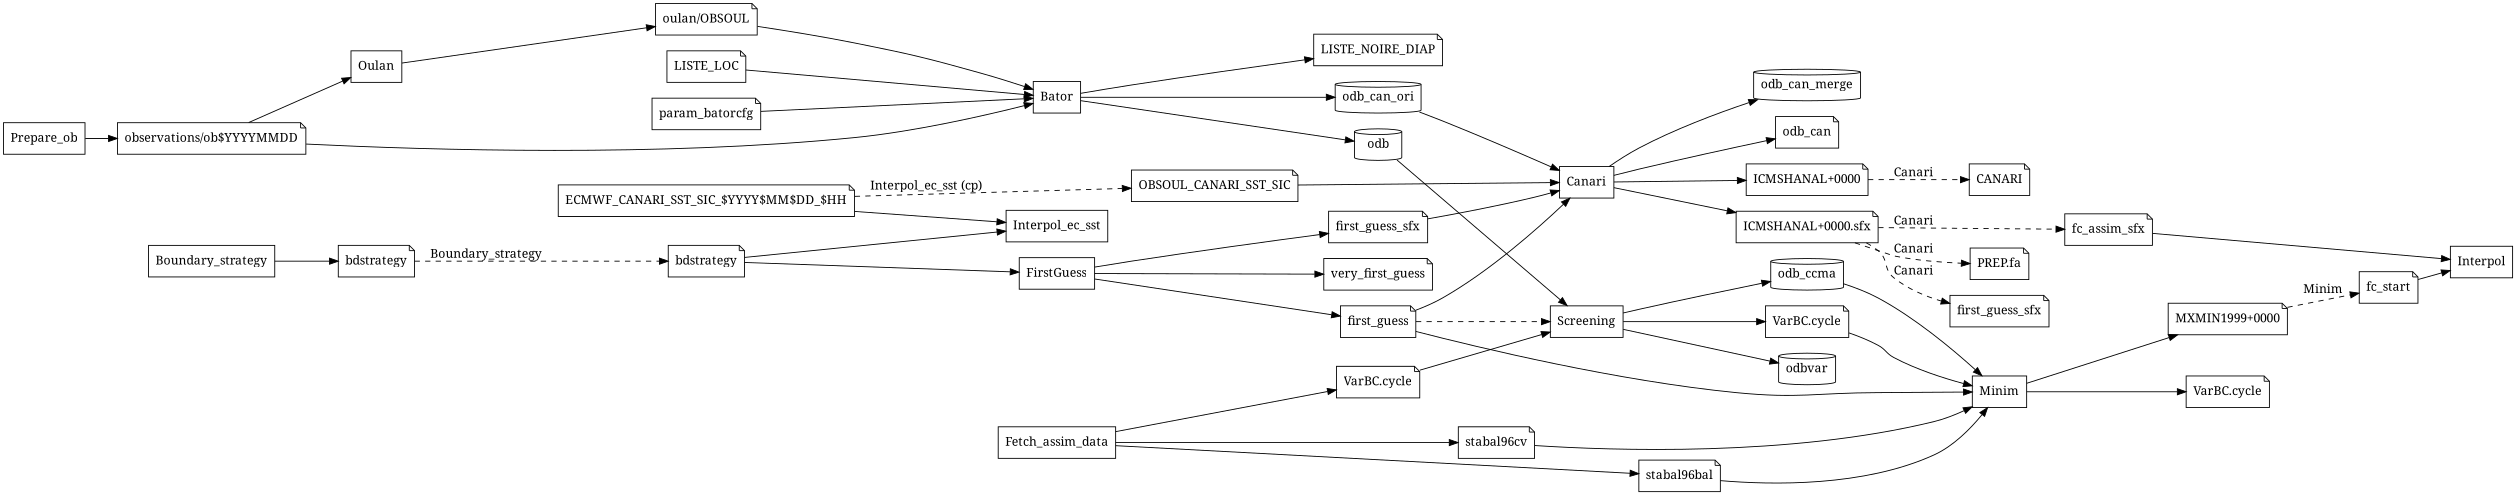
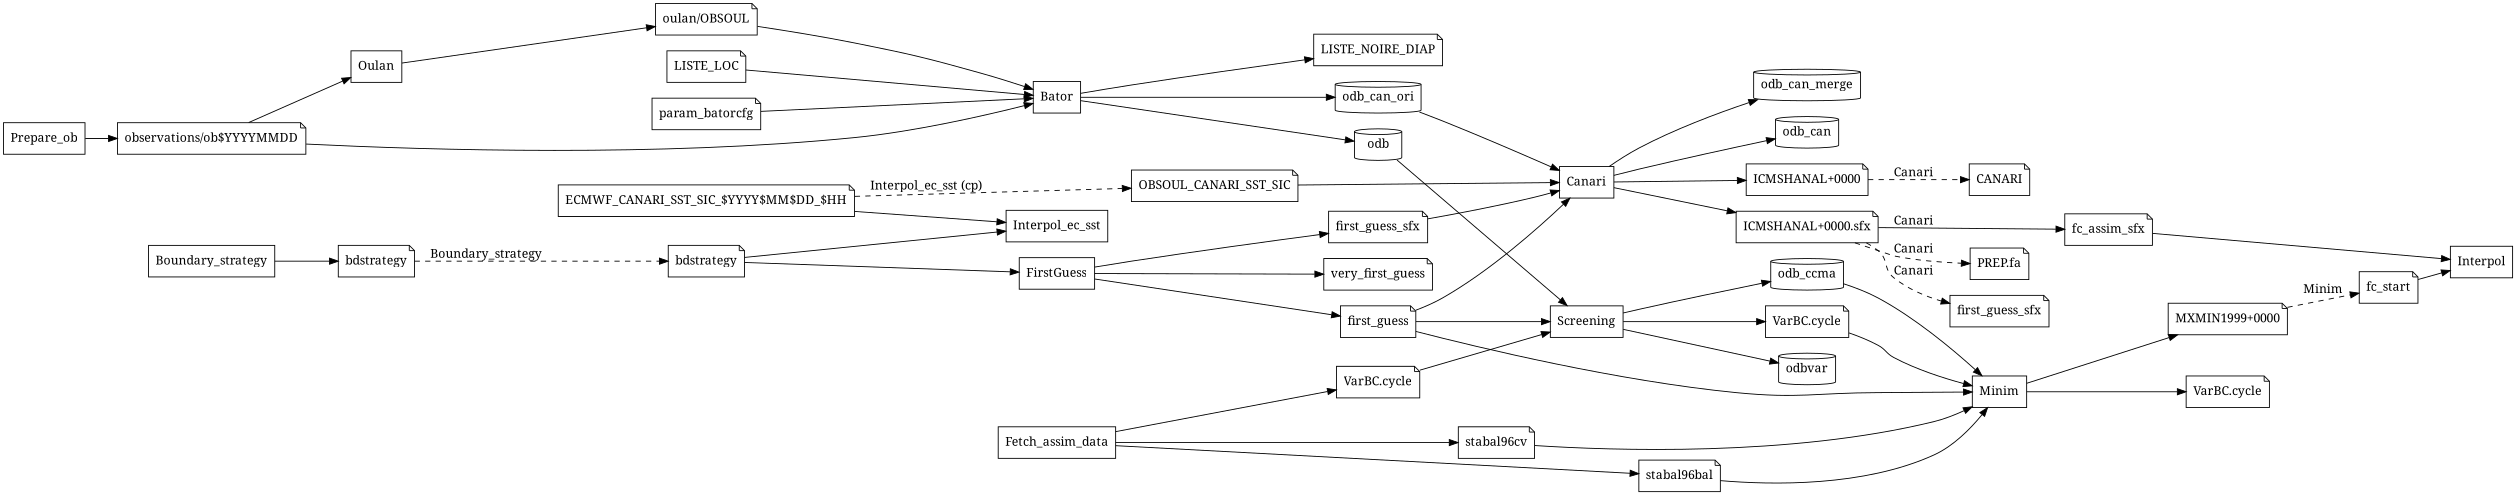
node "odb_can": shape note -> cylinder
edge "ICMSHANAL+0000.sfx" -> "fc_assim_sfx": style dashed -> solid
edge "first_guess" -> "Screening": style dashed -> solid
